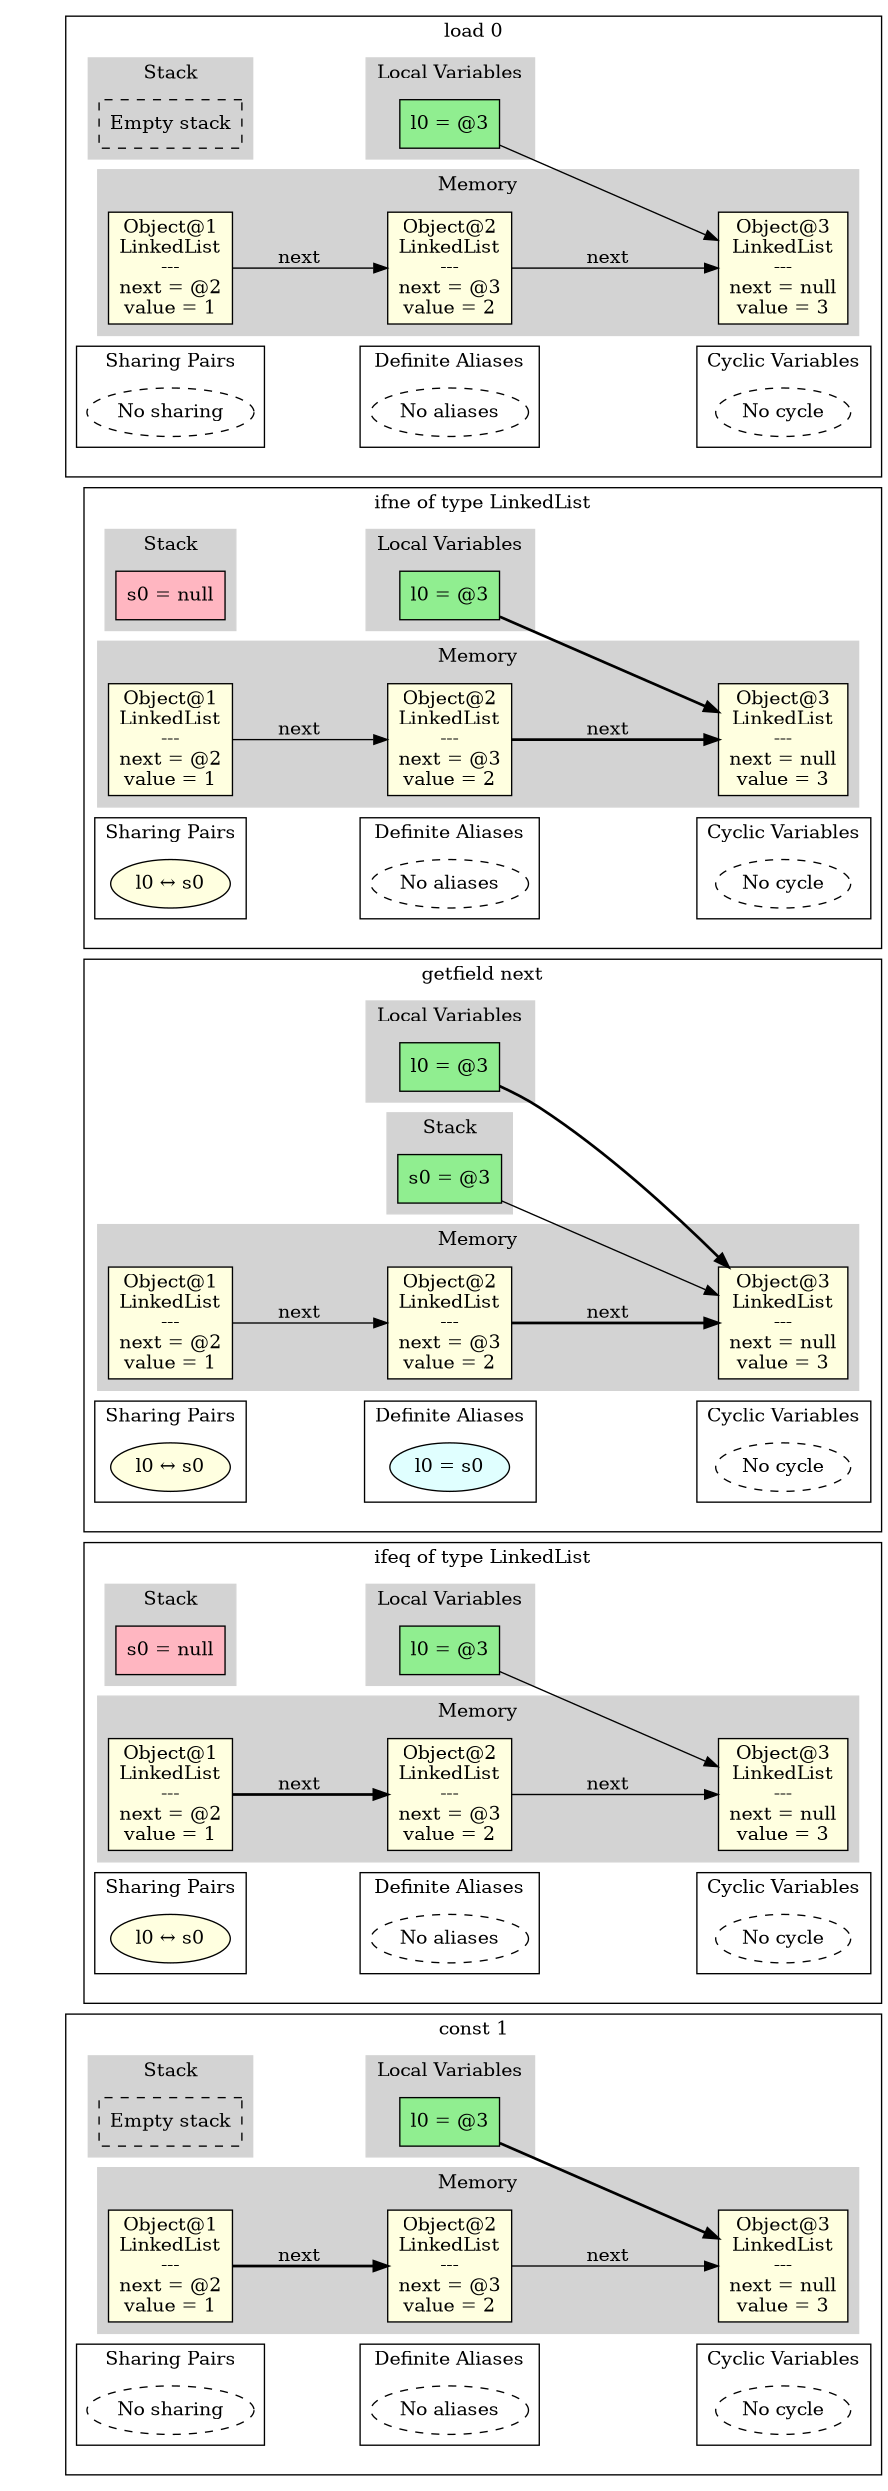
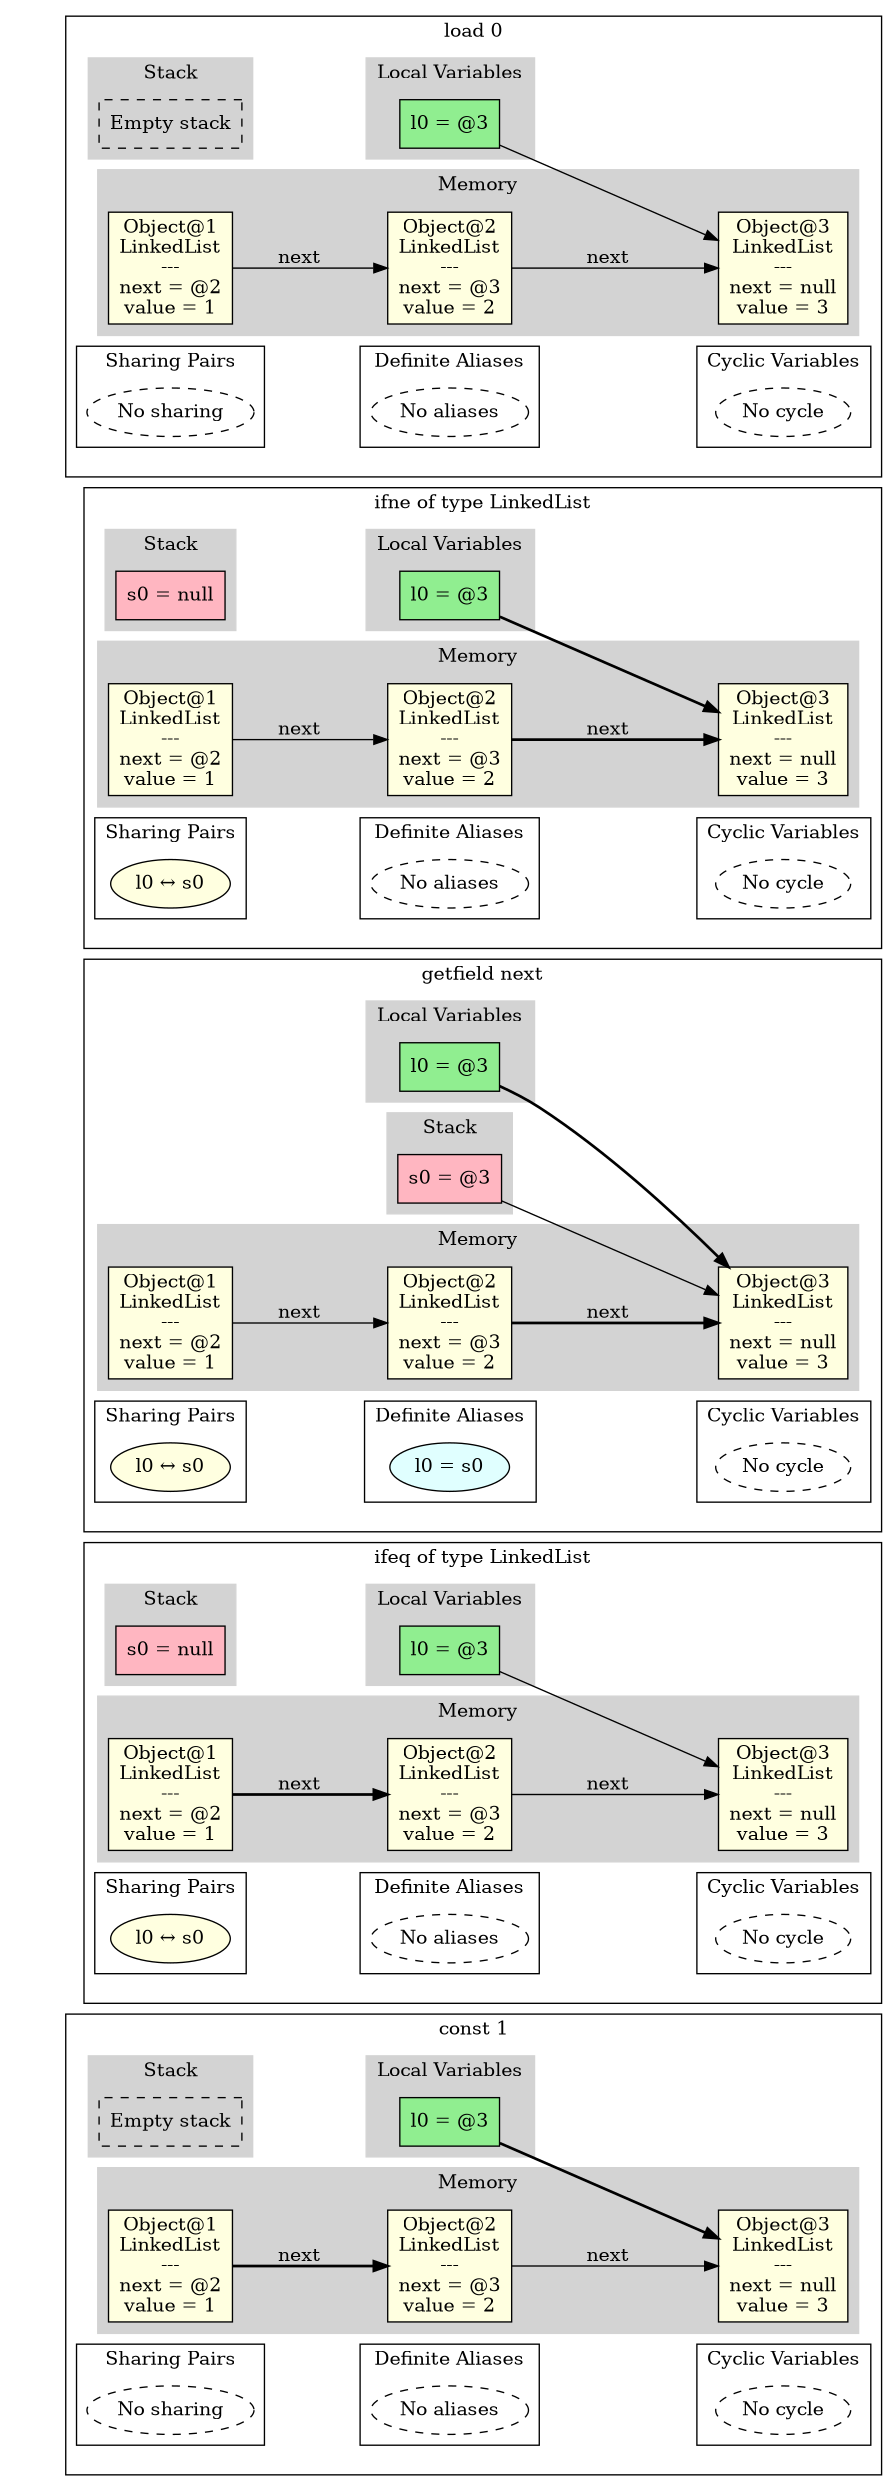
node "s0 = @3": fillcolor lightgreen -> lightpink
